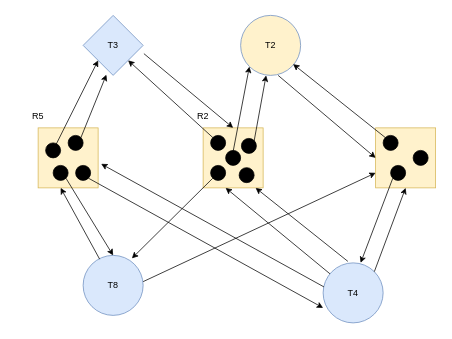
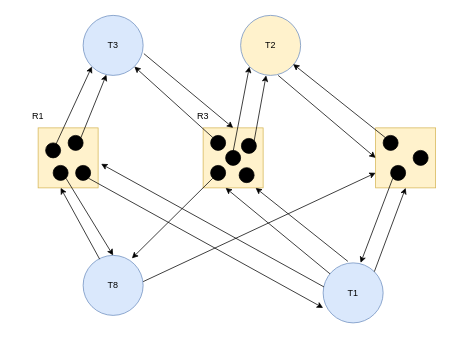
node "T3": shape diamond -> ellipse
node "R5": label "R5" -> "R1"
node "R2": label "R2" -> "R3"
node "T4": label "T4" -> "T1"
